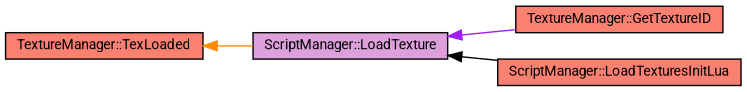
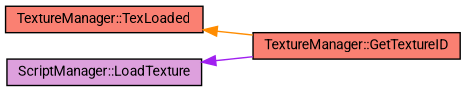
edge "ScriptManager::LoadTexture" -> "TextureManager::TexLoaded": now "TextureManager::GetTextureID" -> "TextureManager::TexLoaded"
node "ScriptManager::LoadTexturesInitLua": removed
